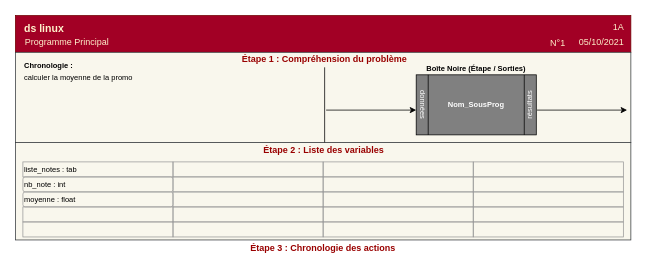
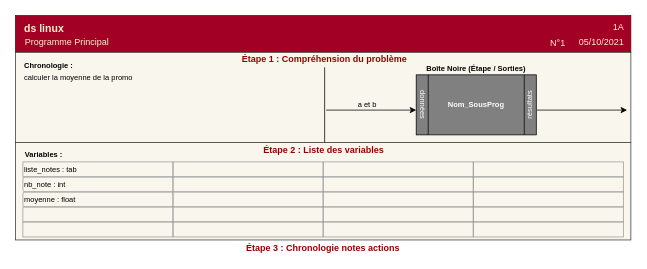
node "a et b": added
node "Variables :": added
node "Étape 3 : Chronologie des actions": label "Étape 3 : Chronologie des actions" -> "Étape 3 : Chronologie notes actions"
